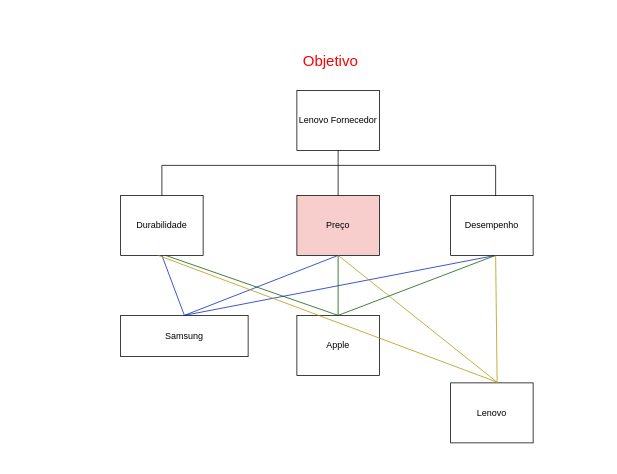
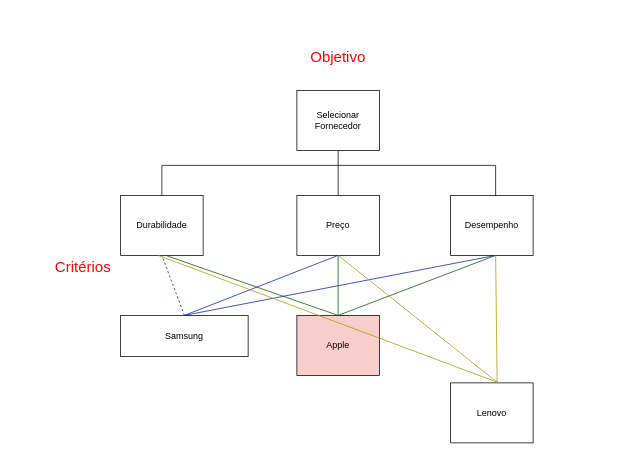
node "Objetivo": moved (330, 60) -> (338, 57)
node "Lenovo Fornecedor": label "Lenovo Fornecedor" -> "Selecionar Fornecedor"
node "Preço": fillcolor #f8cecc -> #ffffff
node "Critérios": added
edge "Durabilidade" -- "Samsung": style solid -> dashed
node "Apple": fillcolor #ffffff -> #f8cecc
